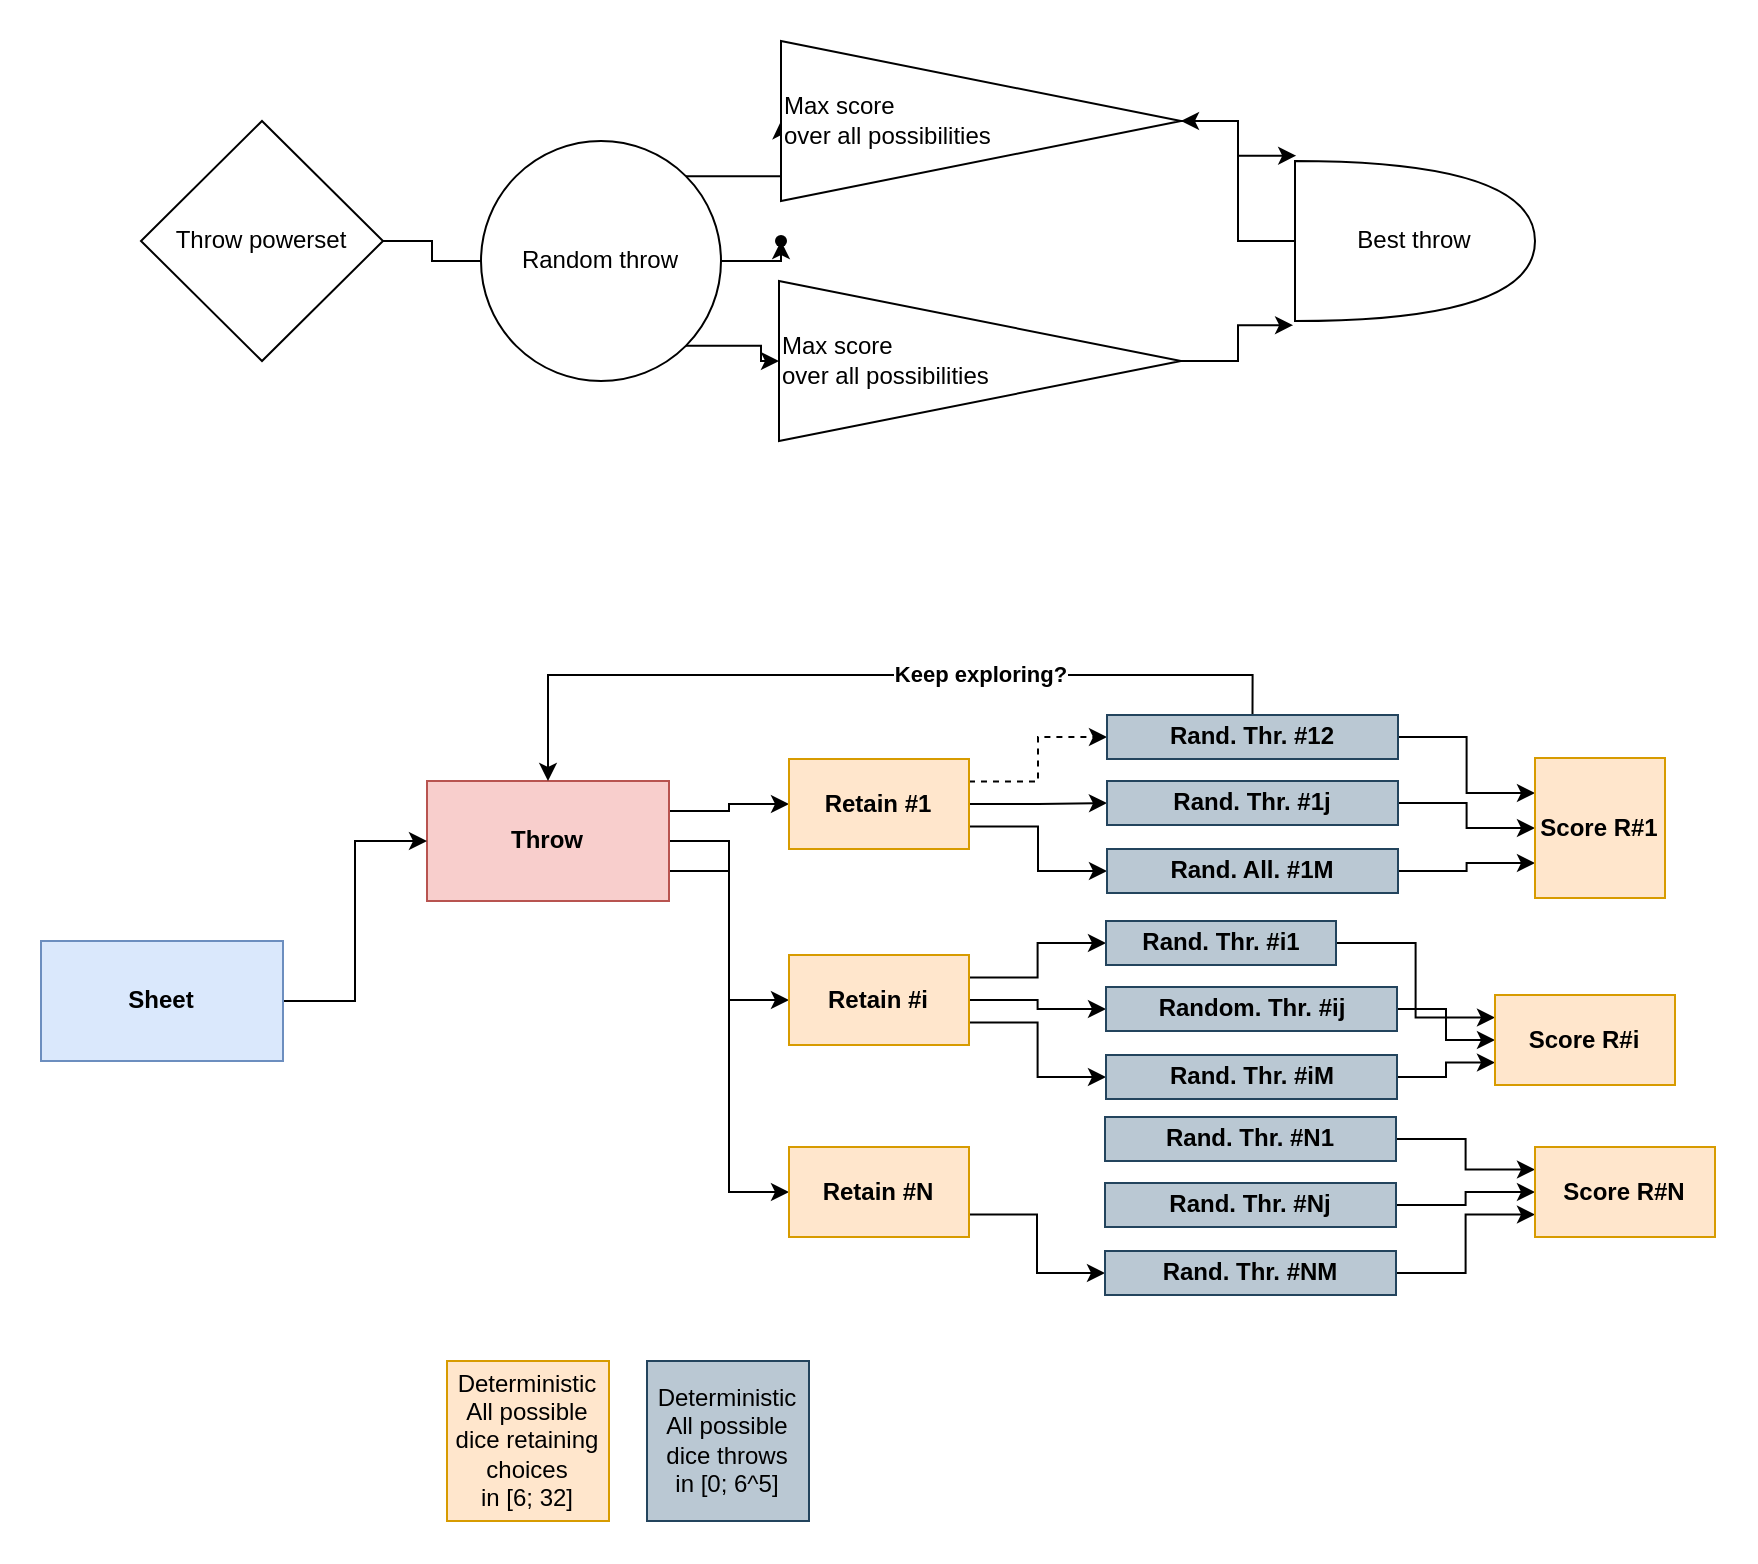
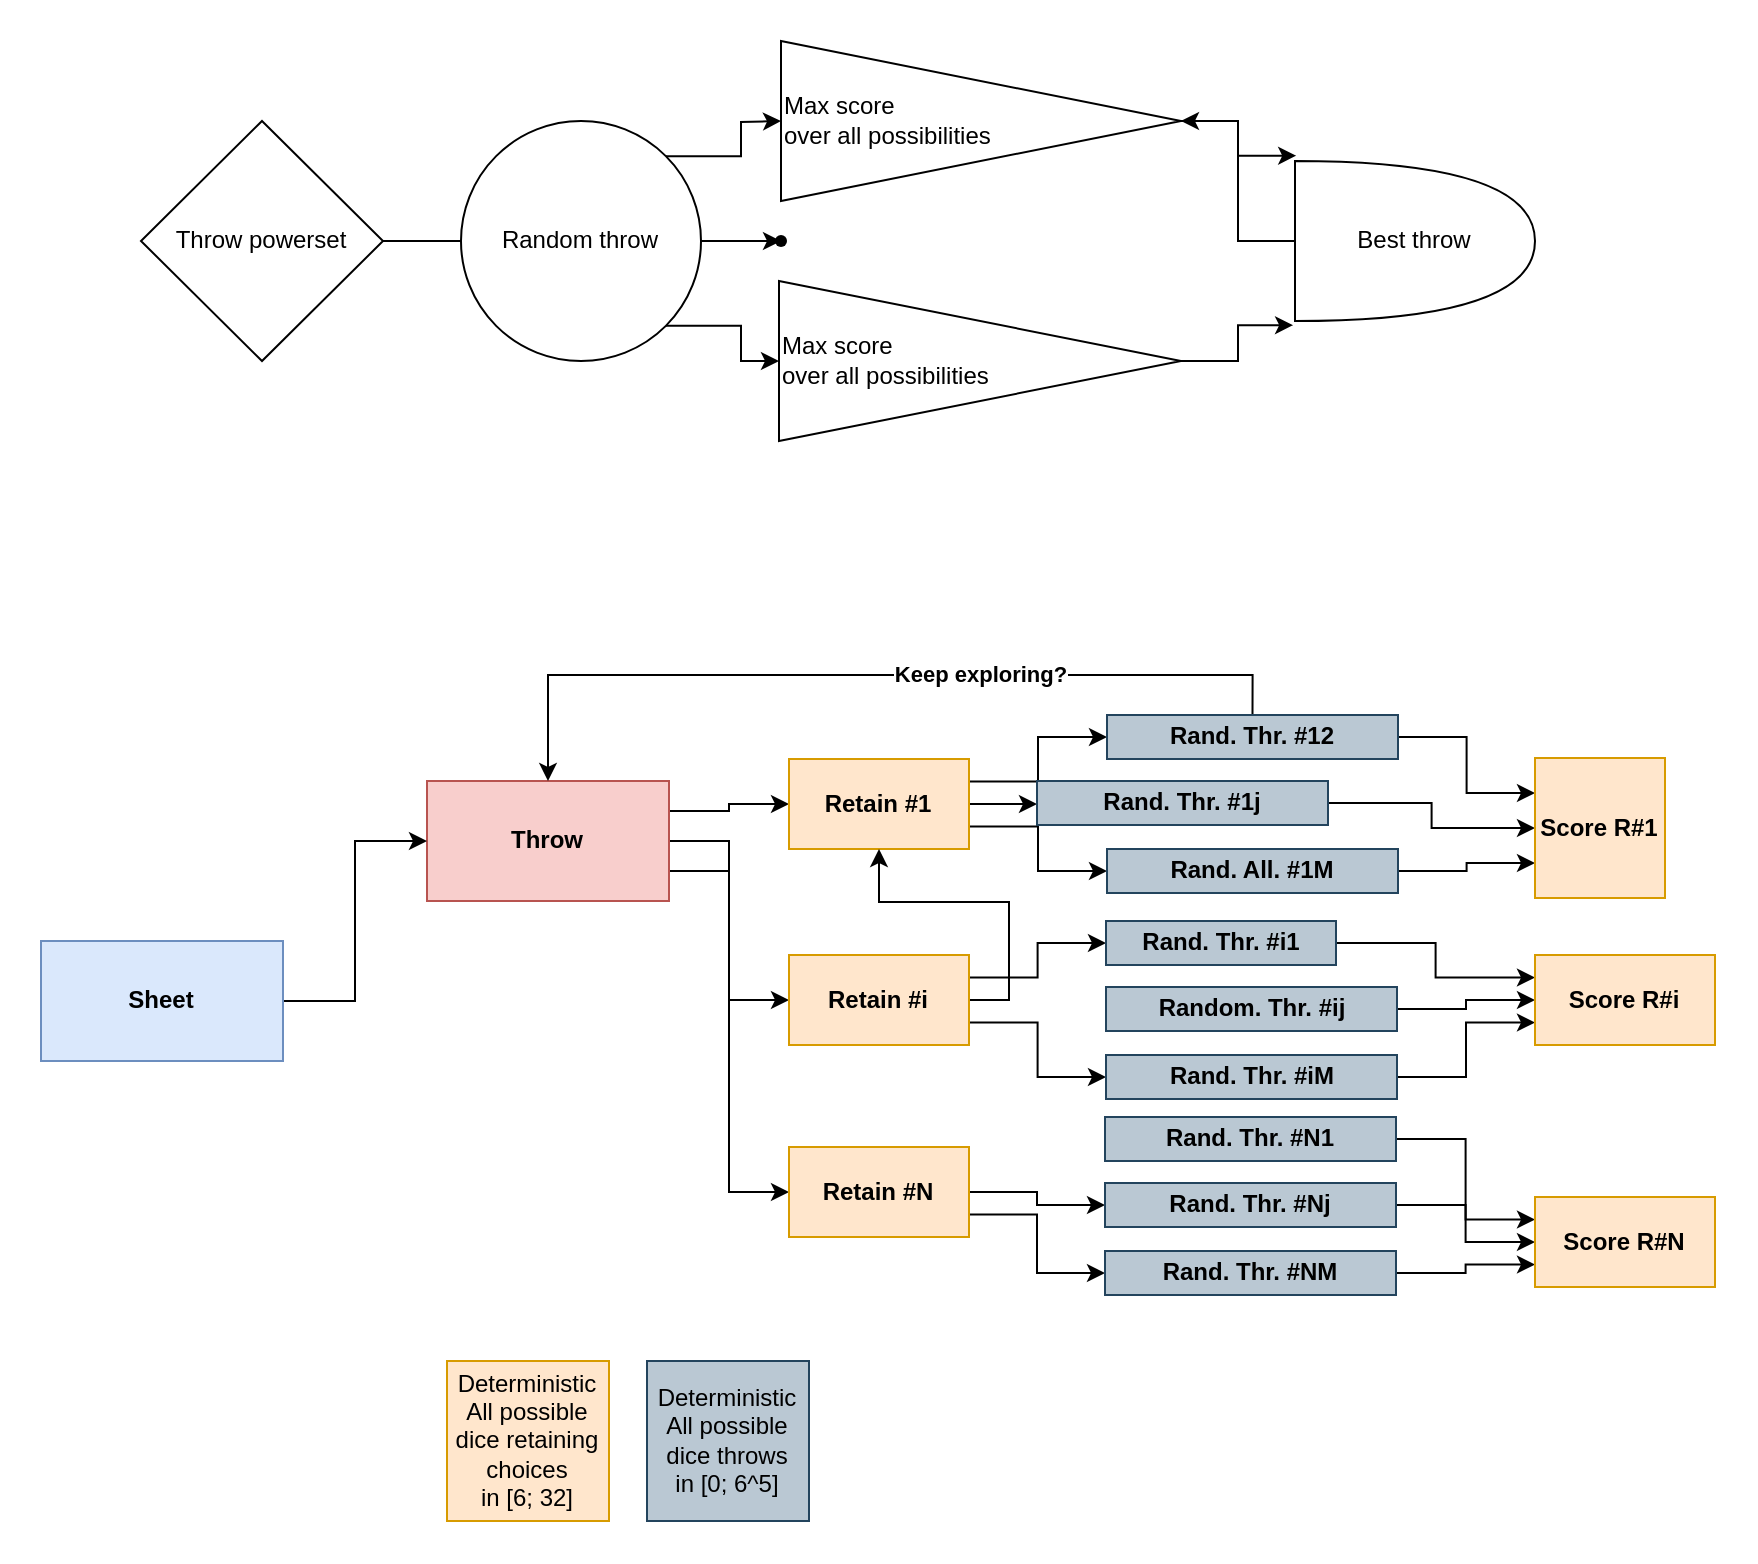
node "Random throw": moved (601, 261) -> (581, 241)
edge "Retain #1" -> "Rand. Thr. #12": style dashed -> solid
node "Rand. Thr. #1j": moved (1253, 803) -> (1183, 803)
edge "Retain #i" -> "Random. Thr. #ij": now "Retain #i" -> "Retain #1"
node "Score R#i": moved (1585, 1040) -> (1625, 1000)
edge "Retain #N" -> "Rand. Thr. #Nj": added
node "Score R#N": moved (1625, 1192) -> (1625, 1242)
